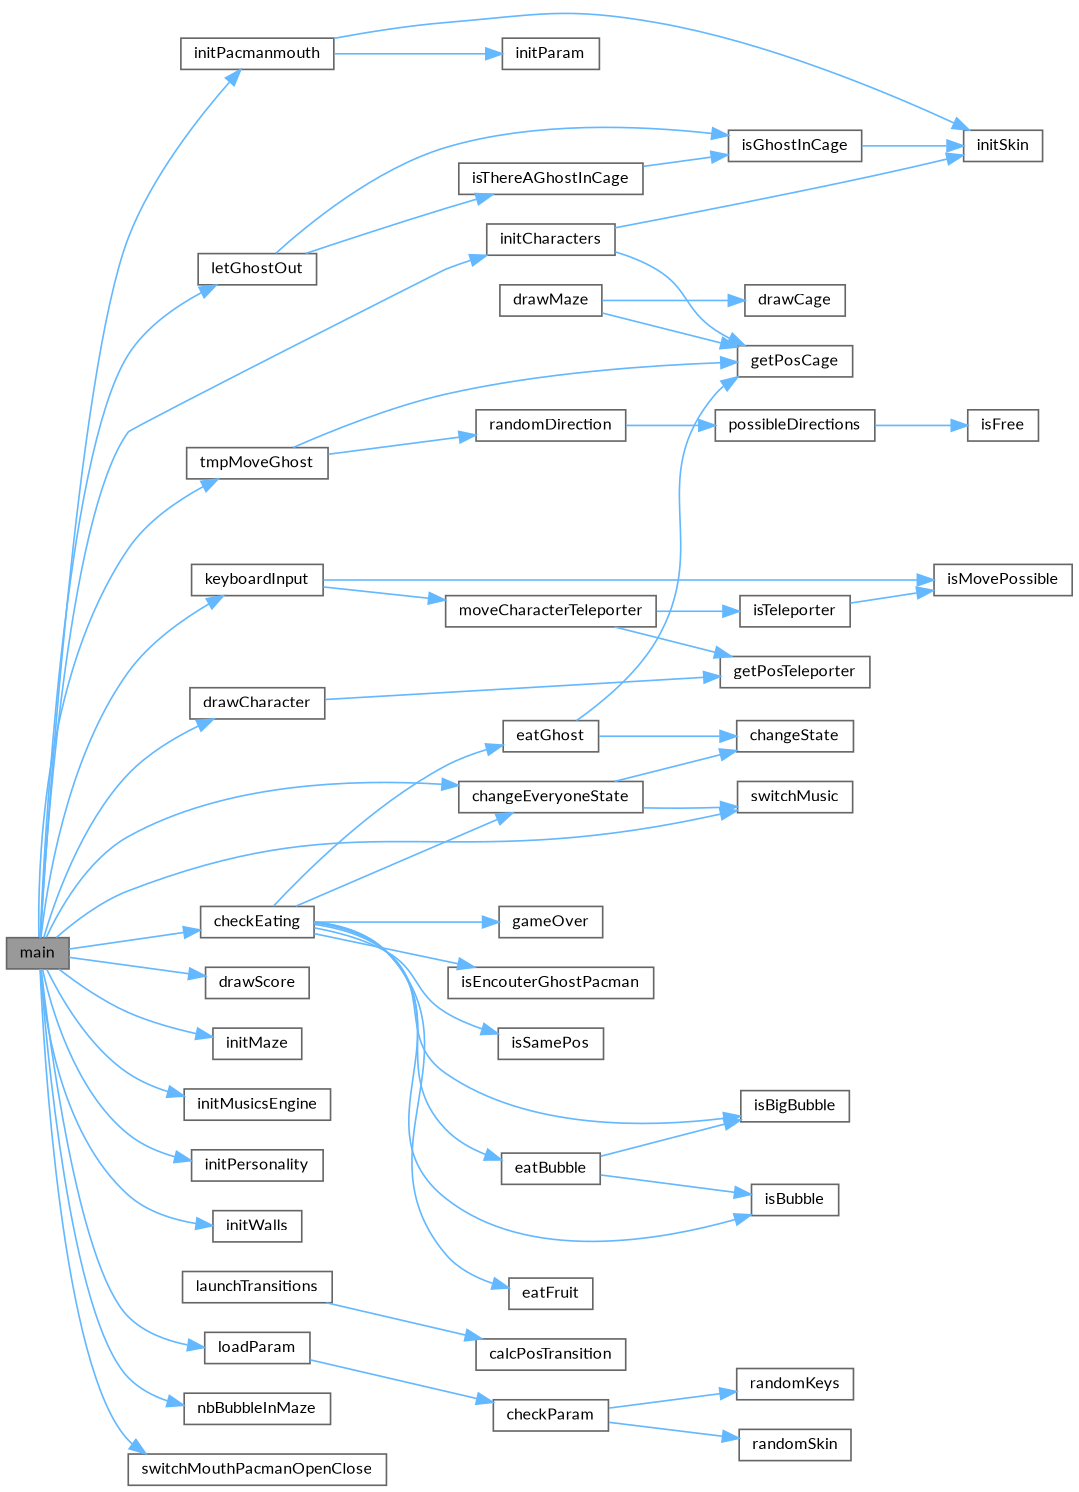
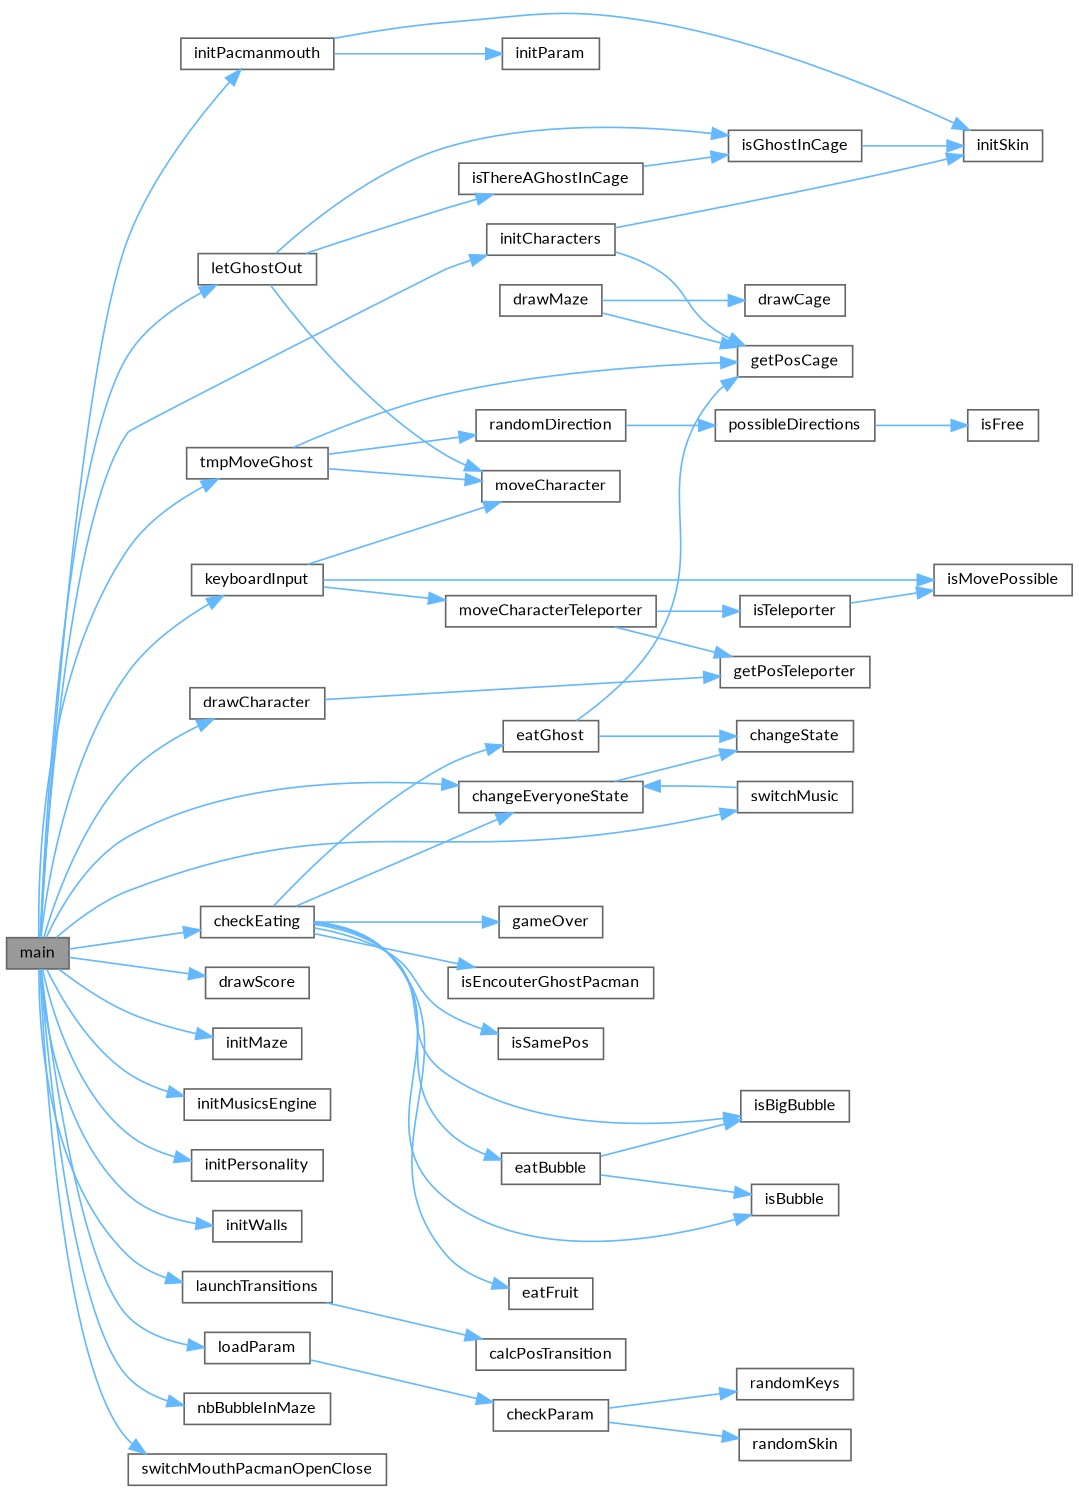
node "moveCharacter": added
edge "changeEveryoneState" -> "switchMusic": reversed
edge "main" -> "launchTransitions": added
